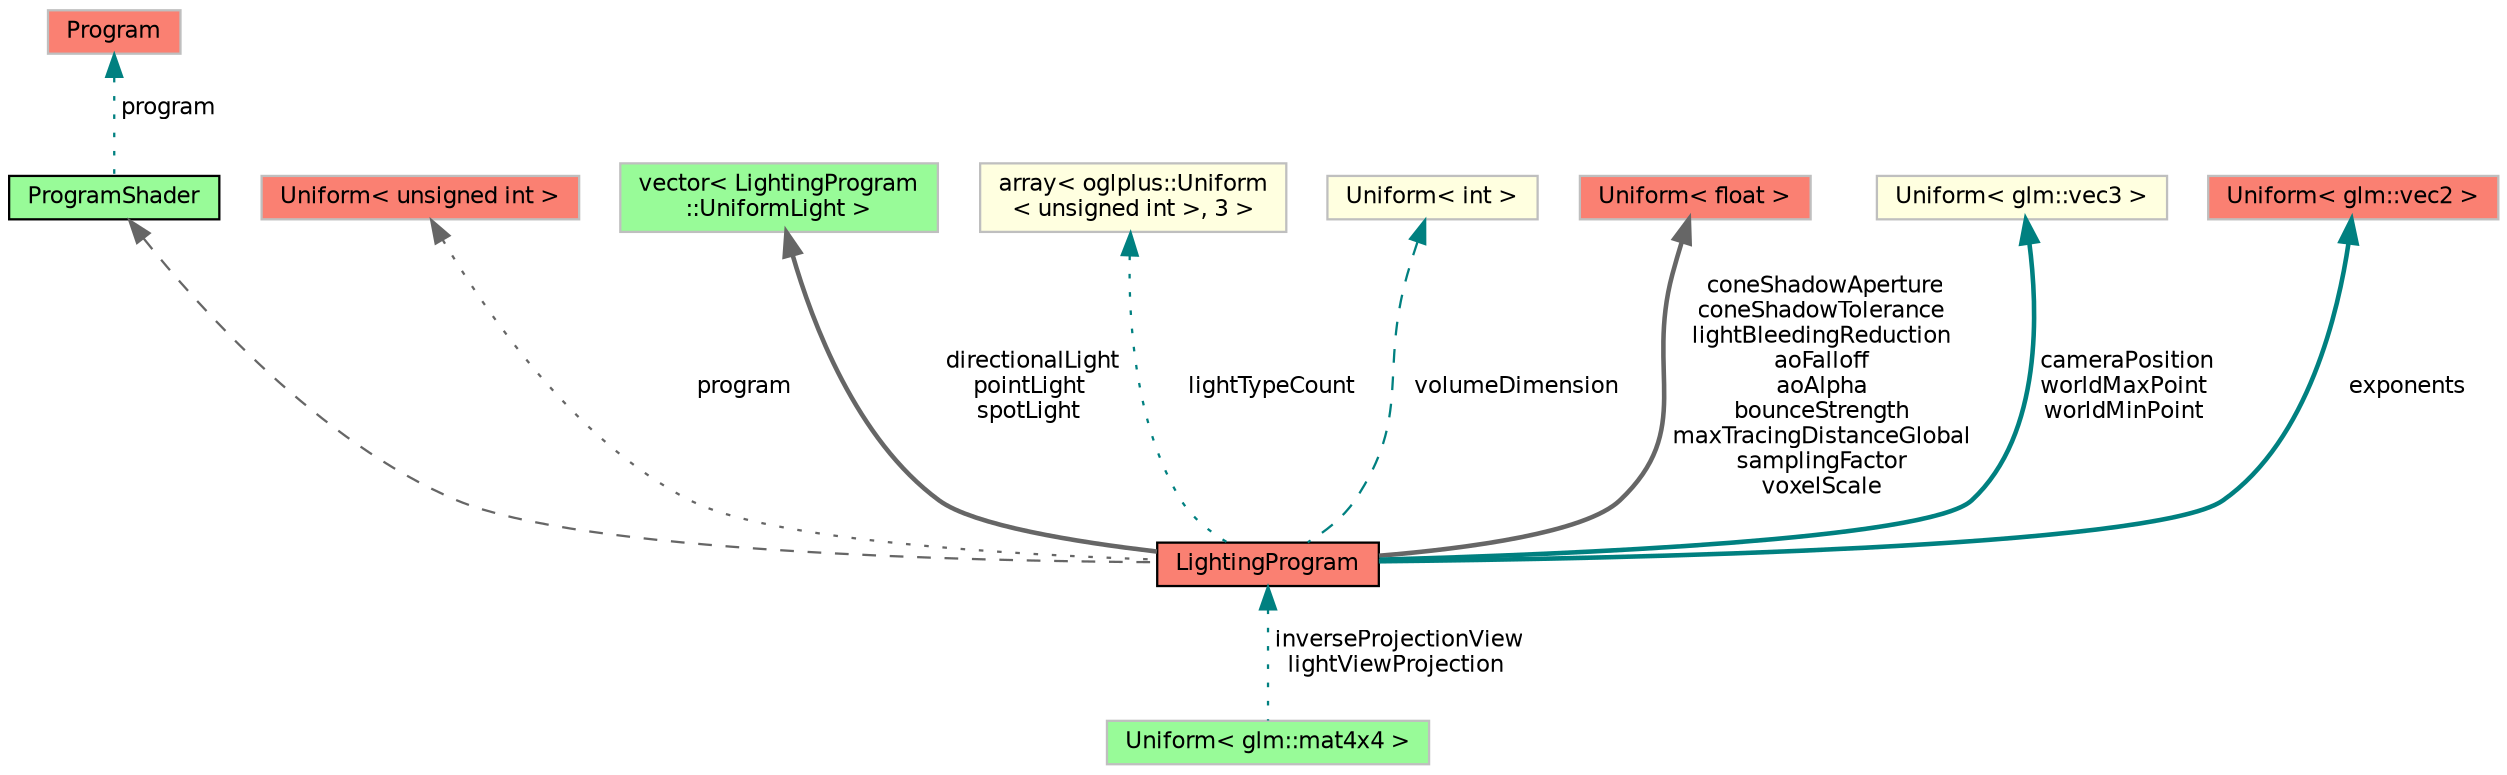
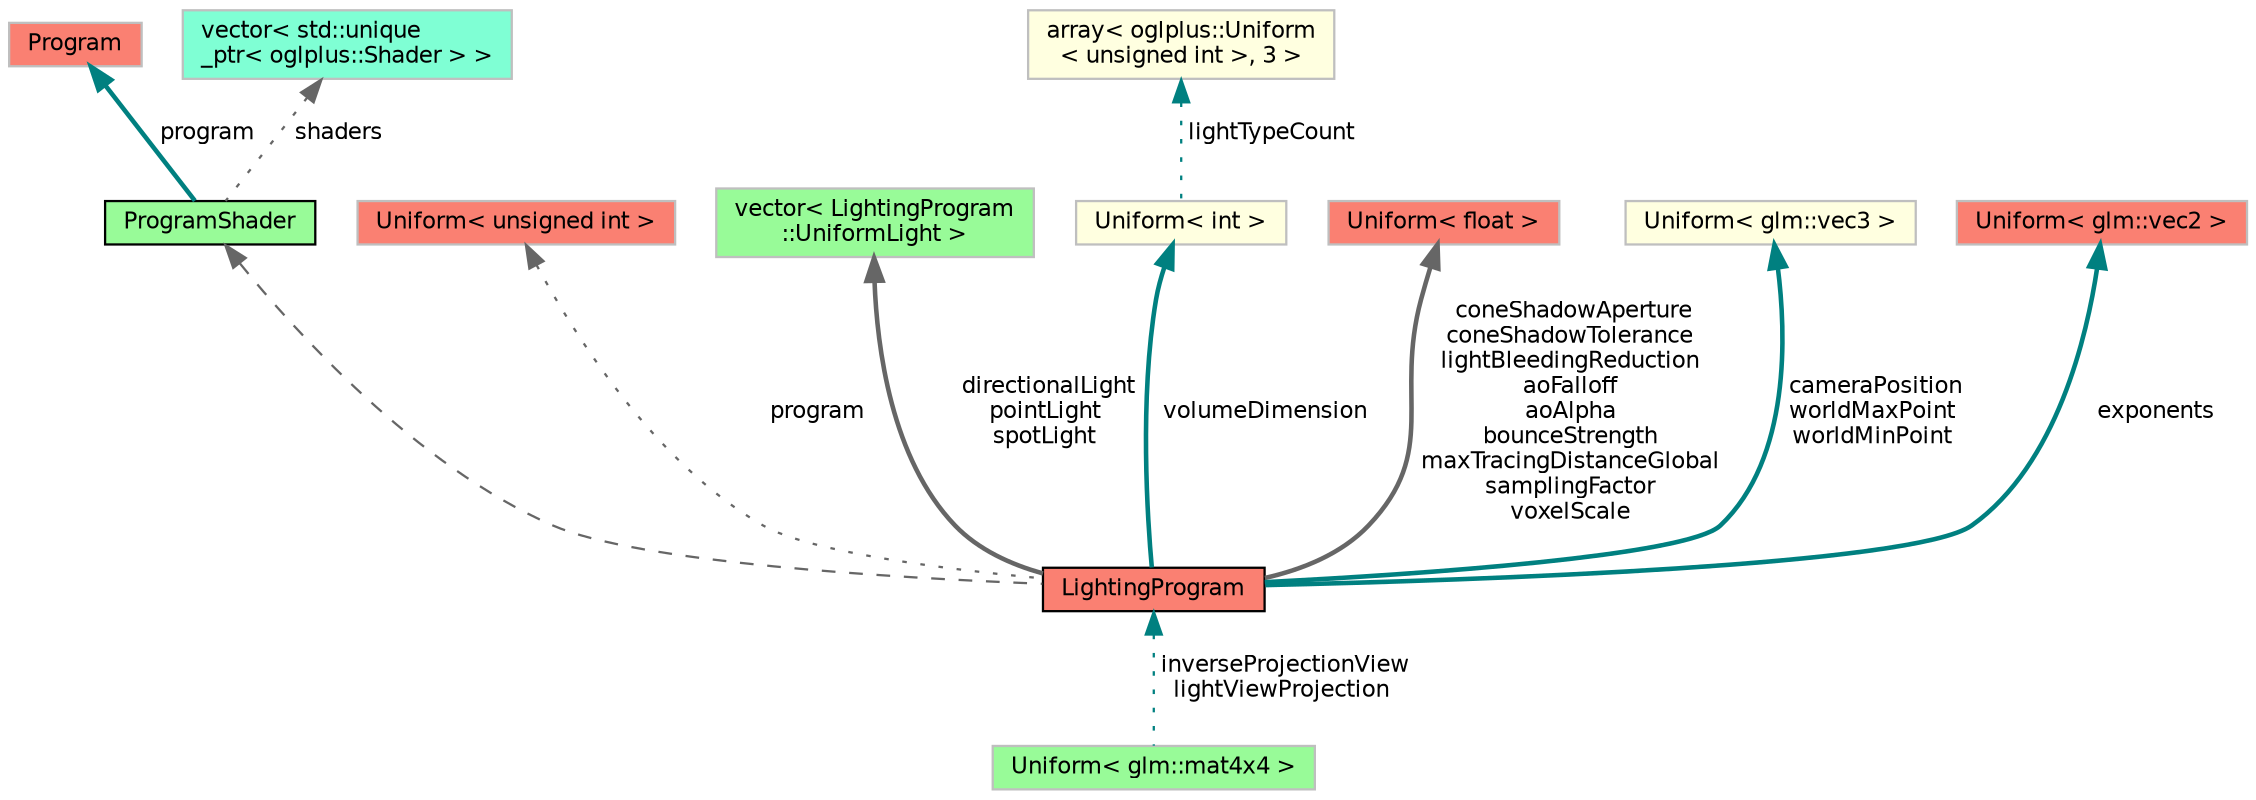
node "vector< std::unique _ptr< oglplus::Shader > >": added
edge "ProgramShader" -> "Program": style dotted -> bold
edge "LightingProgram" -> "Uniform< int >": style dashed -> bold
edge "LightingProgram" -> "array< oglplus::Uniform < unsigned int >, 3 >": now "Uniform< int >" -> "array< oglplus::Uniform < unsigned int >, 3 >"
